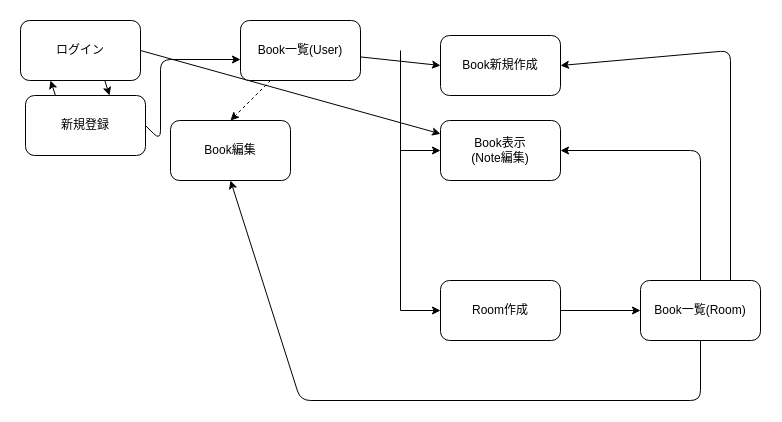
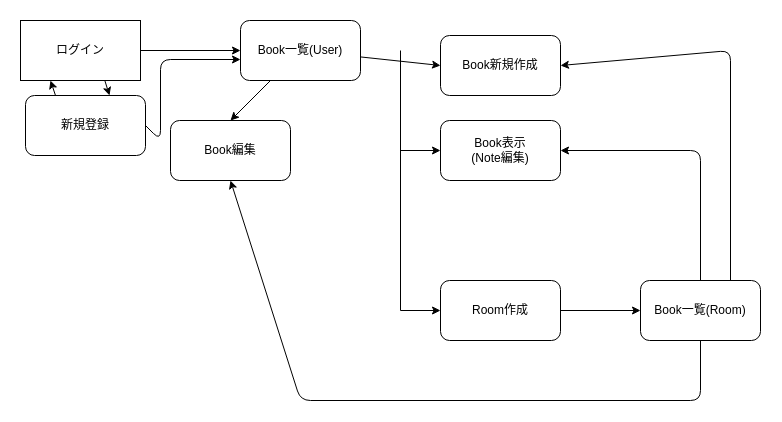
node "ログイン": shape rounded rectangle -> rectangle
edge "ログイン" -> "Book表示 (Note編集)": now "ログイン" -> "Book一覧(User)"
edge "Book一覧(User)" -> "Book編集": style dashed -> solid
